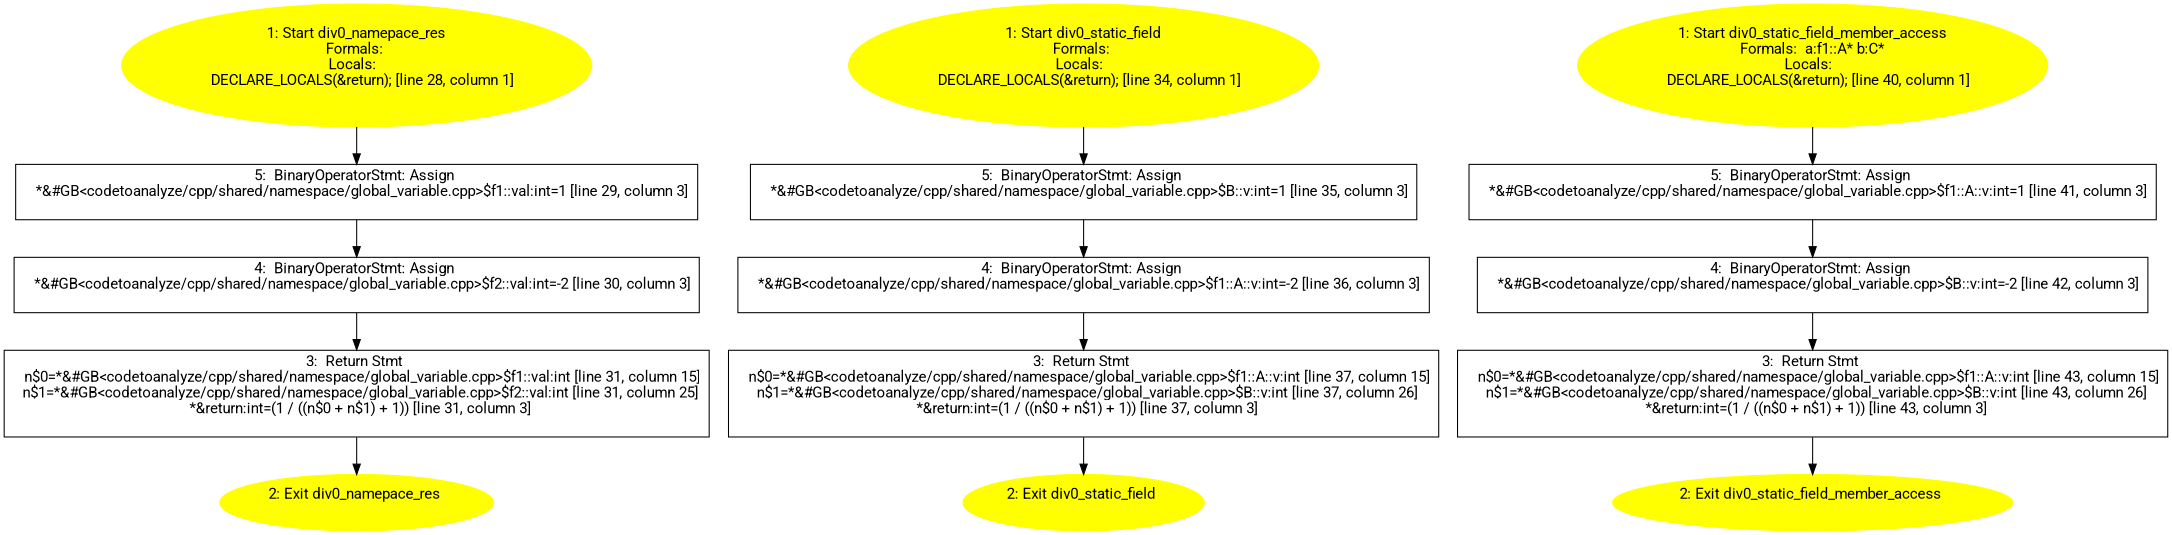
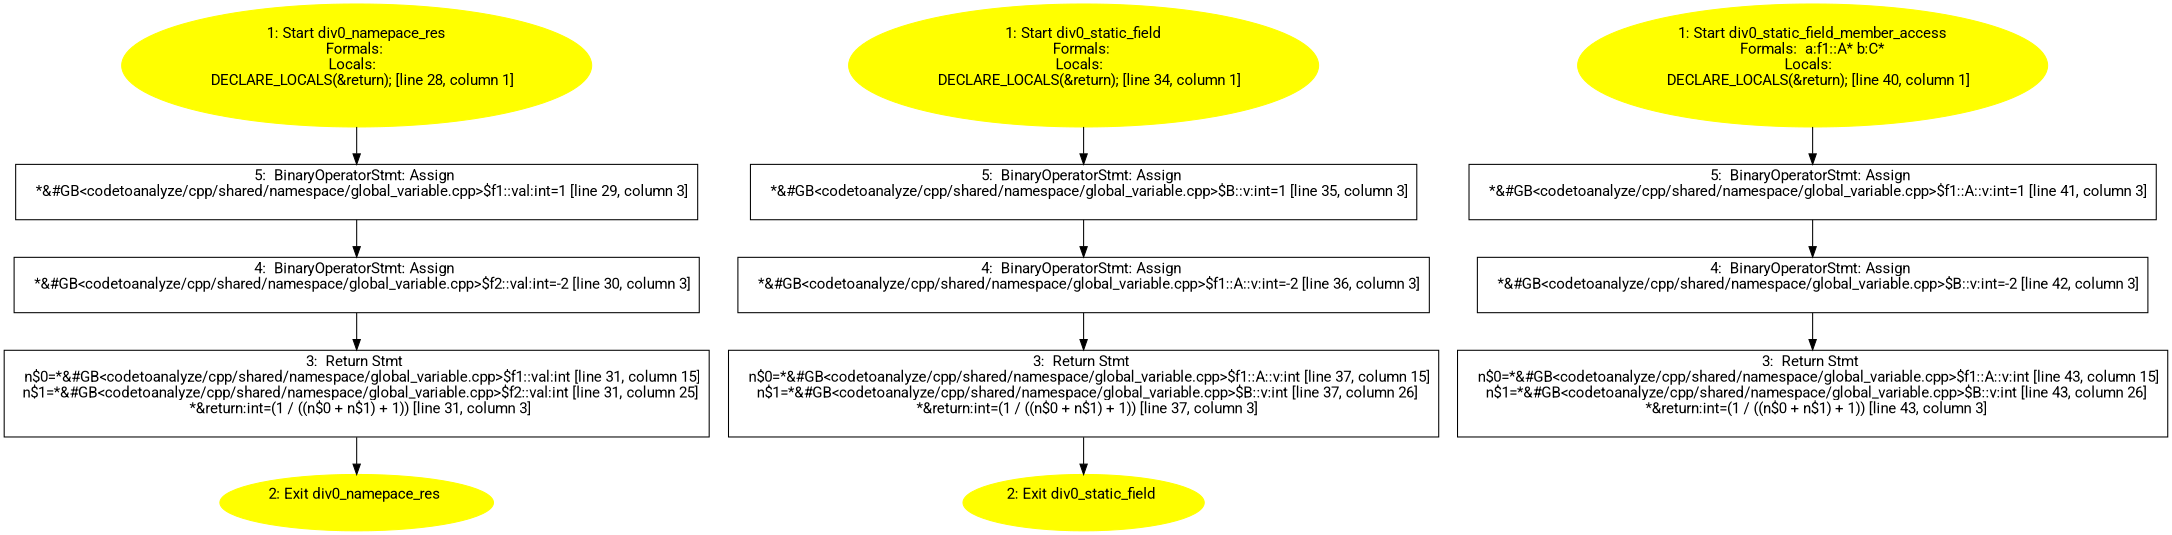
node "2: Exit div0_static_field_member_access": removed
